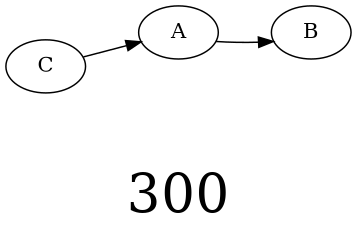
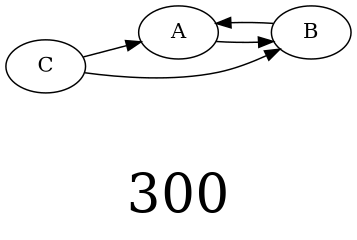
edge "B" -> "A": added
edge "C" -> "B": added
